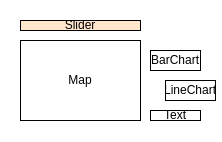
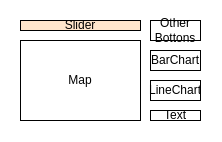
node "Other Bottons": added
node "LineChart": moved (191, 91) -> (176, 91)
